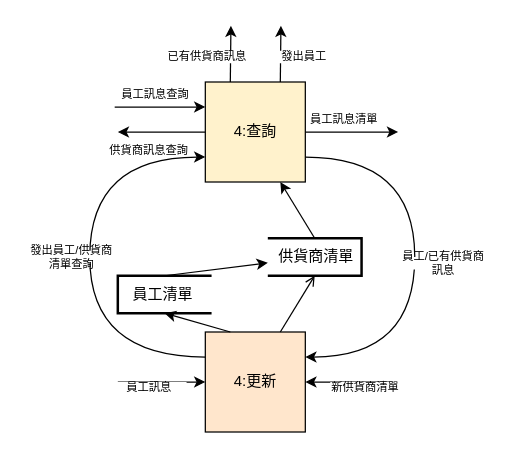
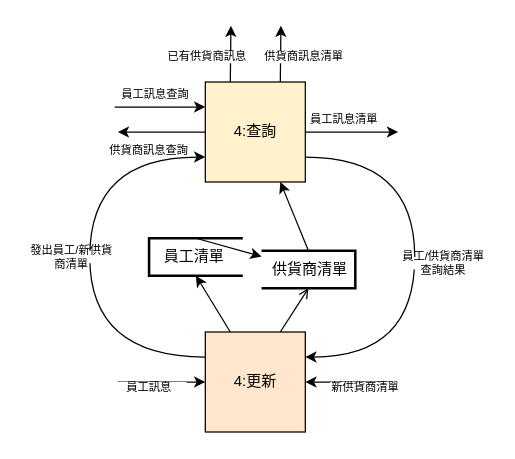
node "發出員工": label "發出員工" -> "供貨商訊息清單"
node "發出員工/供貨商清單查詢": label "發出員工/供貨商清單查詢" -> "發出員工/新供貨商清單"
node "供貨商清單": moved (315, 257) -> (308, 269)
node "員工/已有供貨商訊息": label "員工/已有供貨商訊息" -> "員工/供貨商清單查詢結果"
node "員工清單": moved (165, 294) -> (196, 257)
